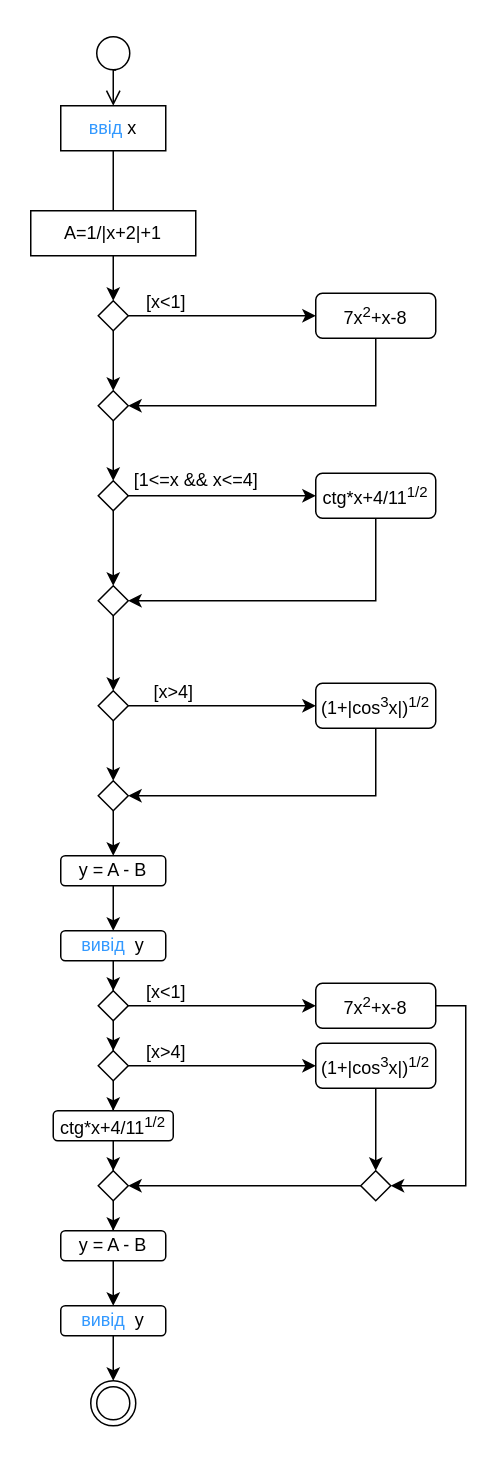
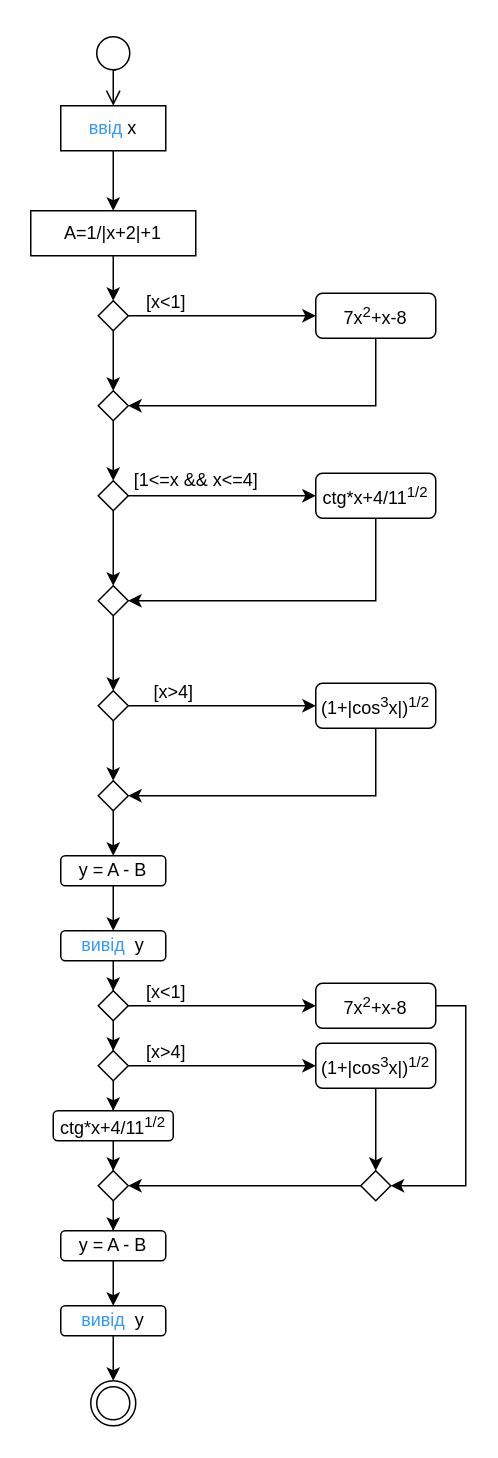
edge "ввід x" -- "A=1/|x+2|+1": arrowhead none -> classic
